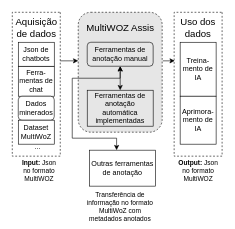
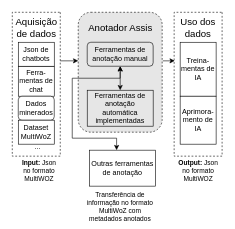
node "MultiWOZ Assis": label "MultiWOZ Assis" -> "Anotador Assis"
node "Treina-mento de IA": label "Treina-mento de IA" -> "Treina-mentas de IA"
